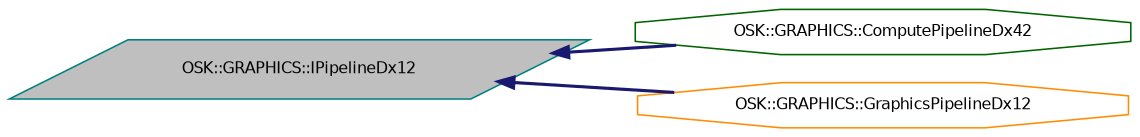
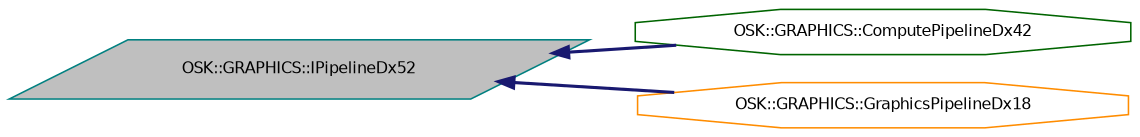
node "OSK::GRAPHICS::IPipelineDx12": label "OSK::GRAPHICS::IPipelineDx12" -> "OSK::GRAPHICS::IPipelineDx52"
node "OSK::GRAPHICS::GraphicsPipelineDx12": label "OSK::GRAPHICS::GraphicsPipelineDx12" -> "OSK::GRAPHICS::GraphicsPipelineDx18"
